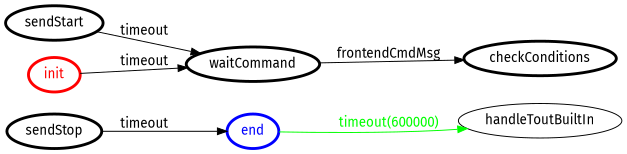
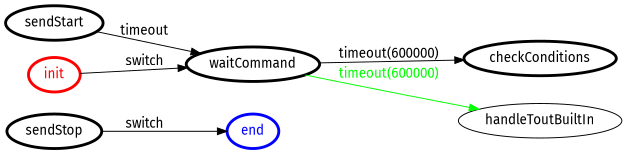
edge "waitCommand" -> "checkConditions": label "frontendCmdMsg" -> "timeout(600000)"
edge "init" -> "waitCommand": label "timeout" -> "switch"
edge "sendStop" -> "end": label "timeout" -> "switch"
edge "end" -> "handleToutBuiltIn": now "waitCommand" -> "handleToutBuiltIn"
